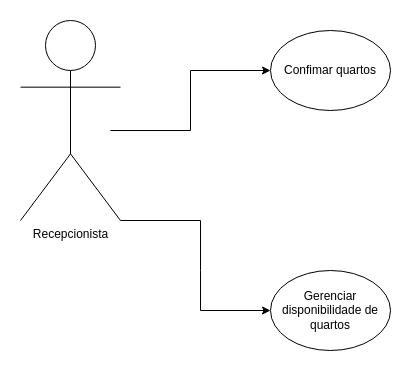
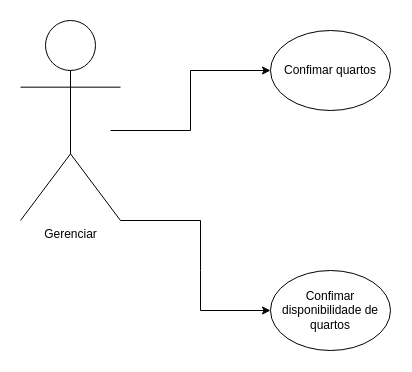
node "Recepcionista": label "Recepcionista" -> "Gerenciar"
node "Gerenciar disponibilidade de quartos": label "Gerenciar disponibilidade de quartos" -> "Confimar disponibilidade de quartos"
